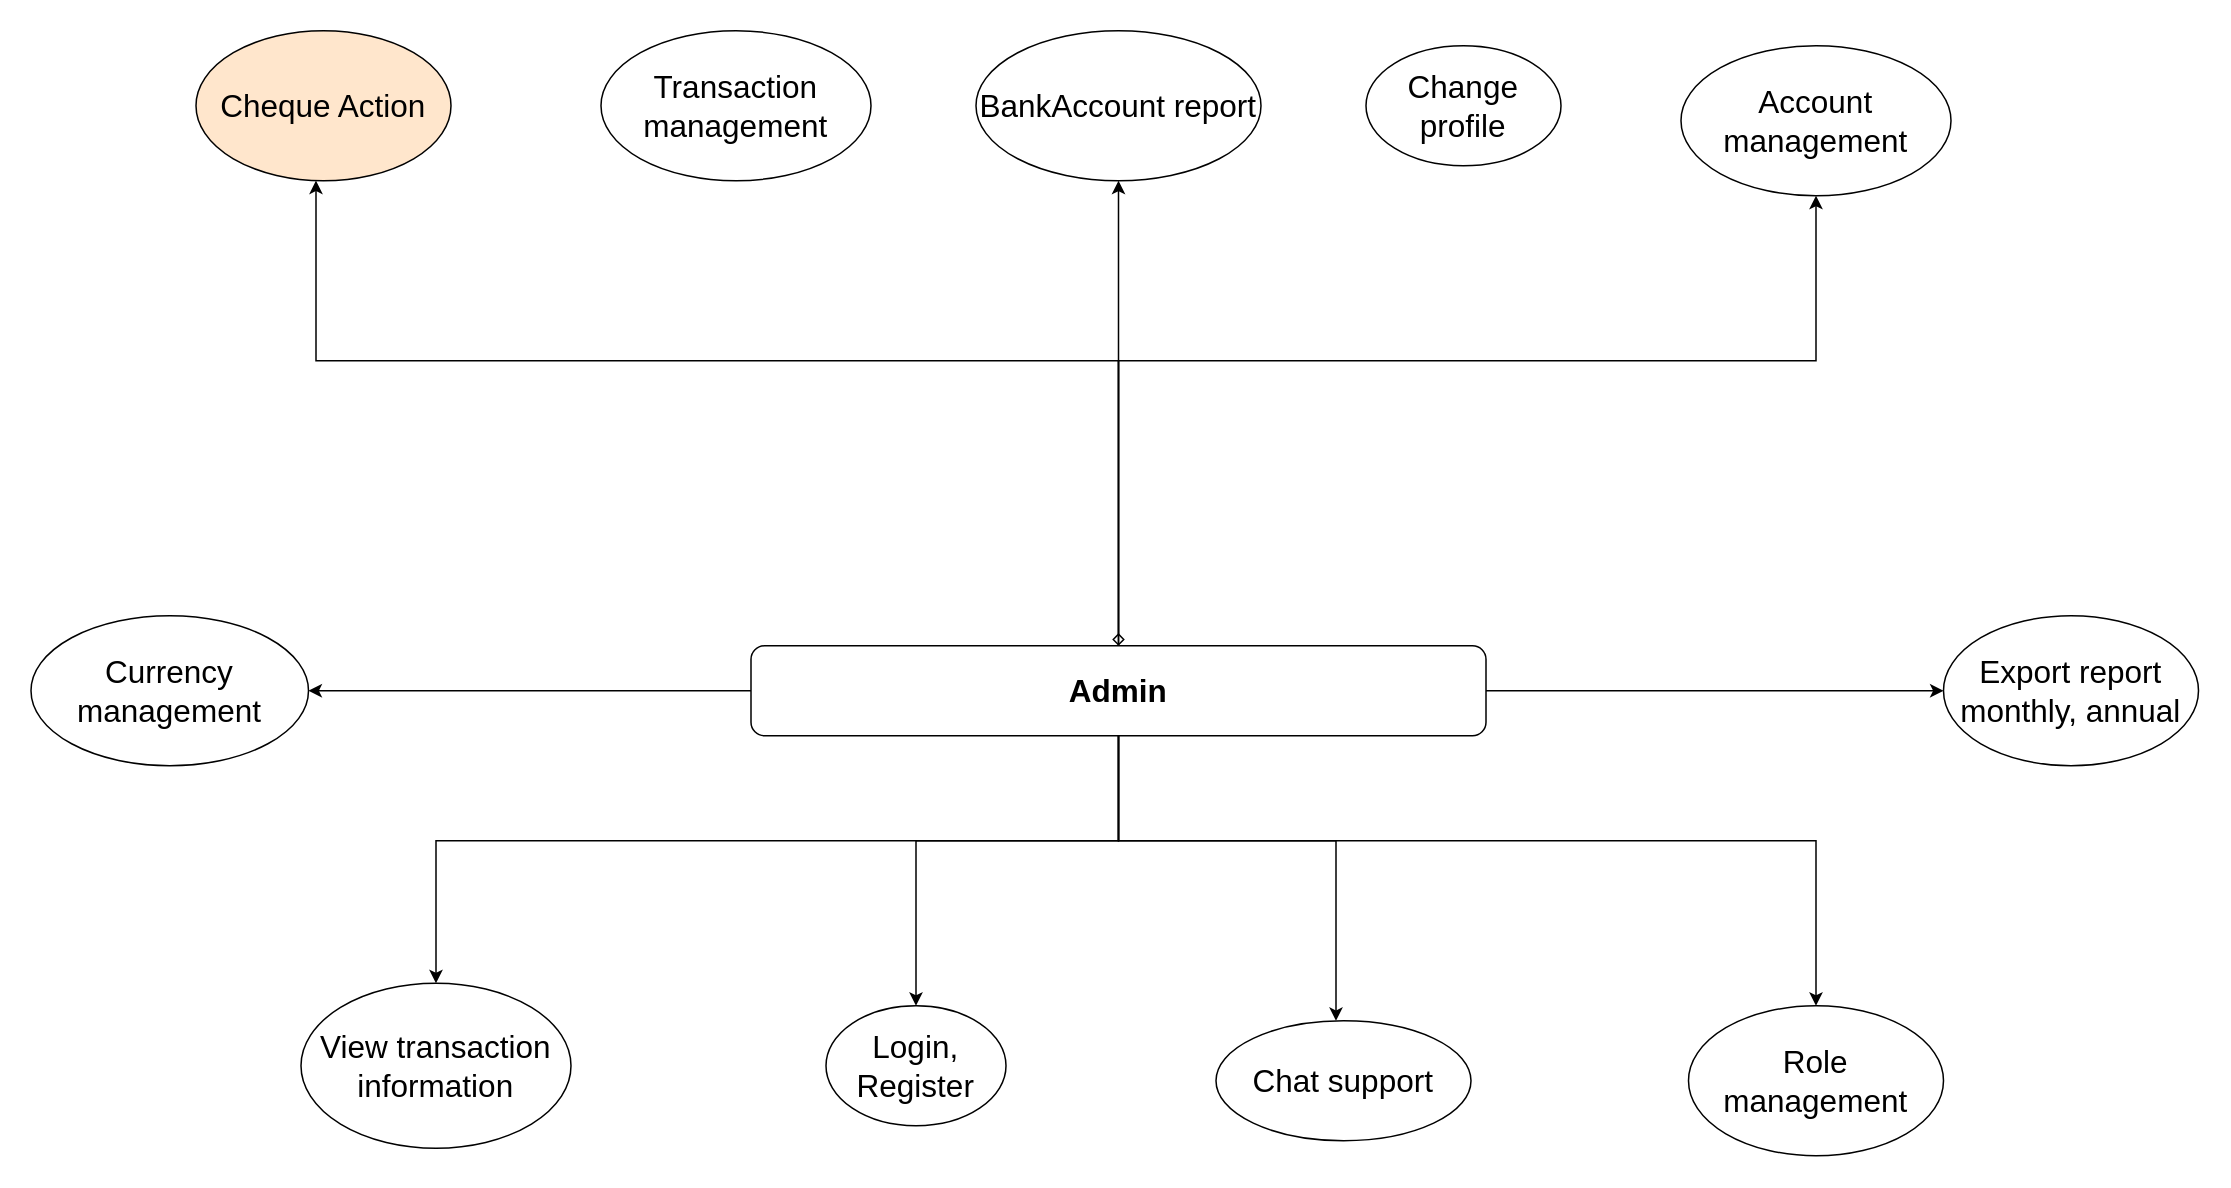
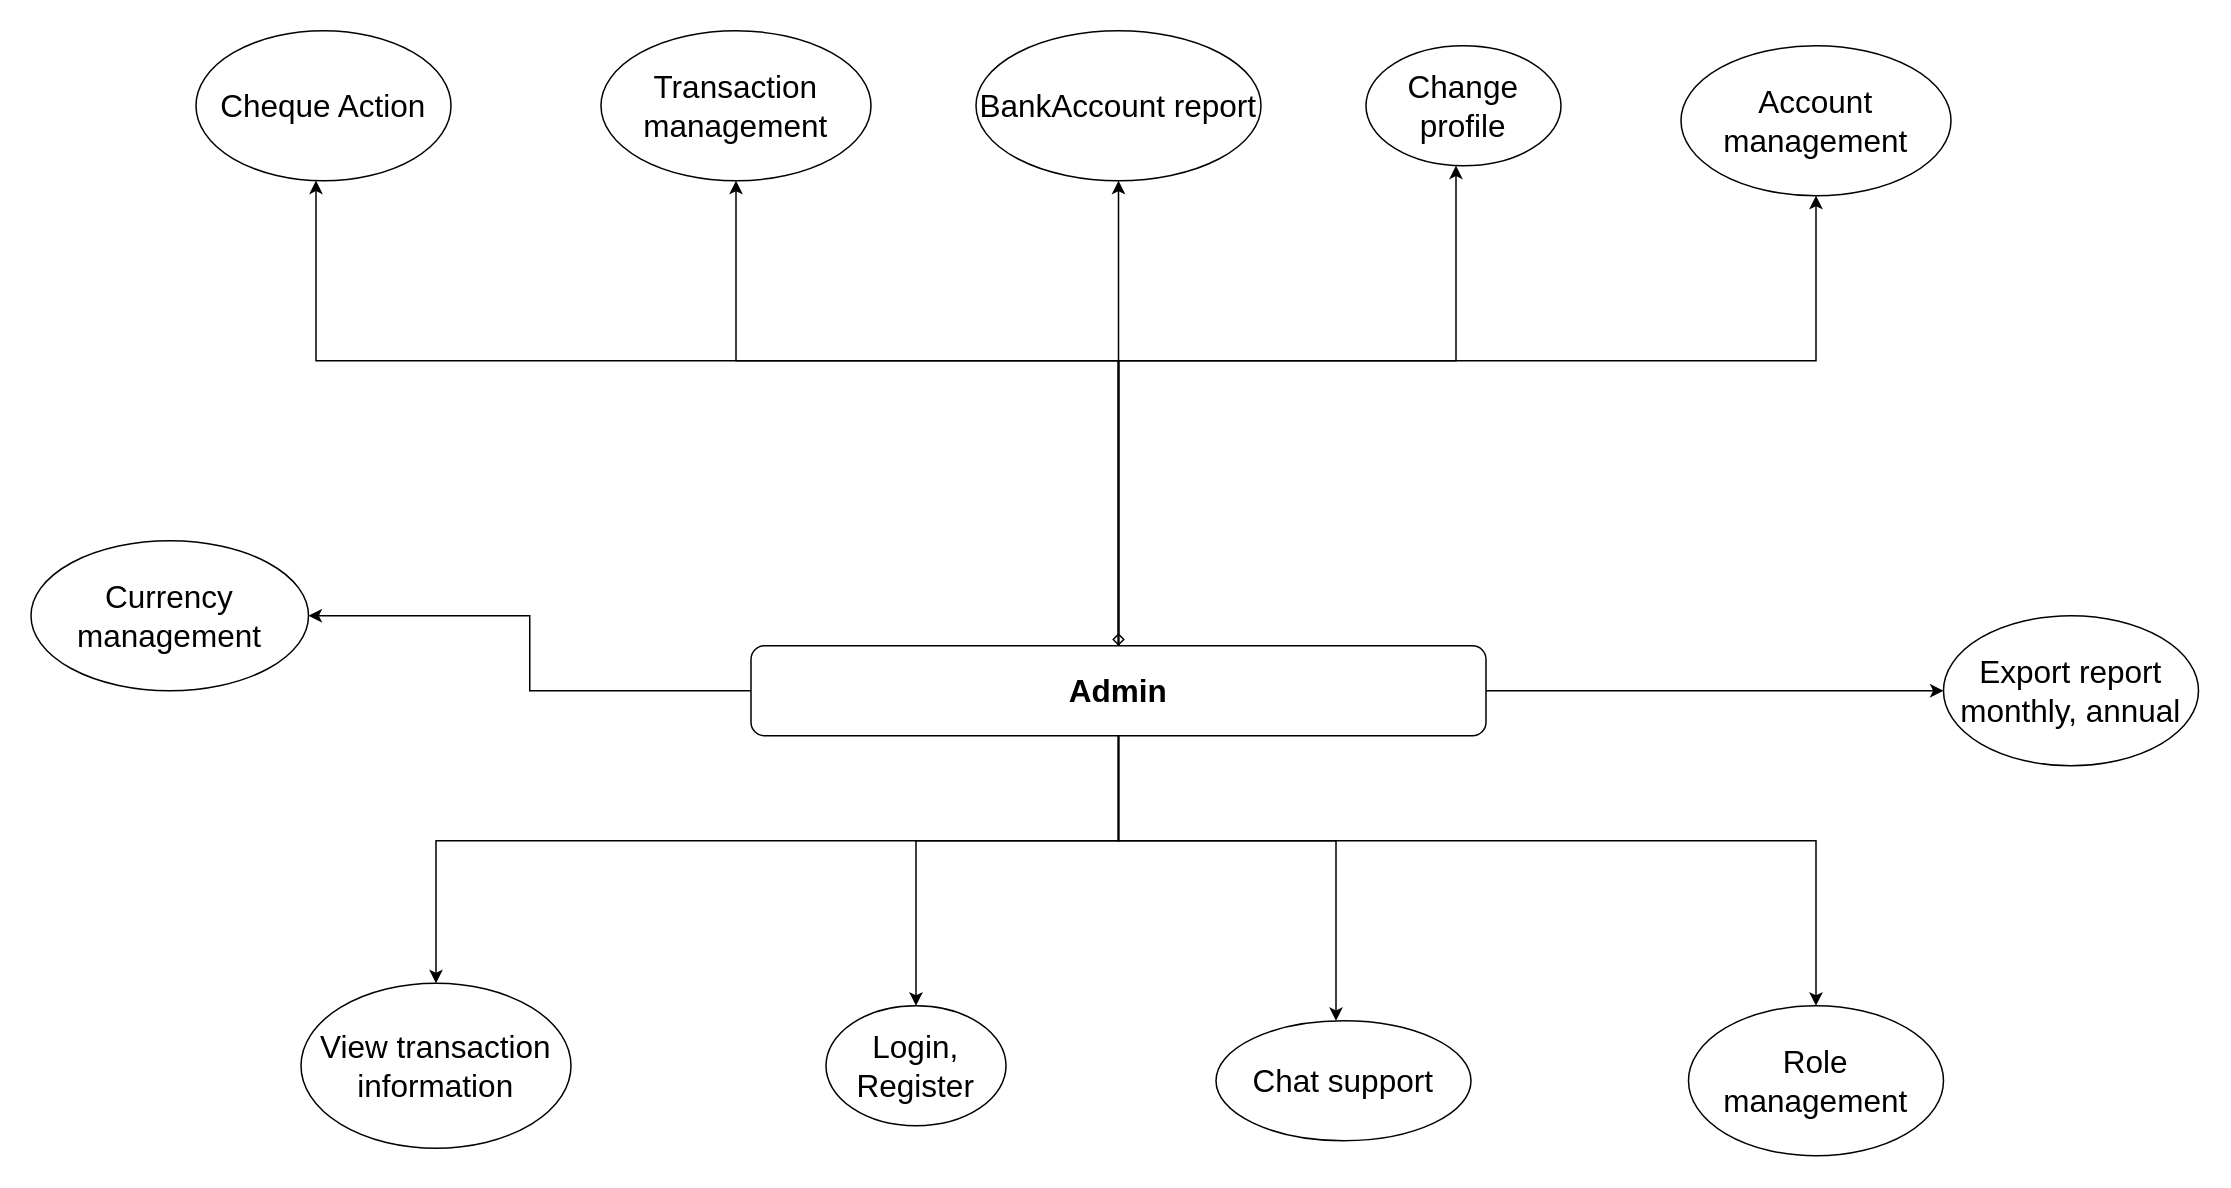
node "Cheque Action": fillcolor #ffe6cc -> #ffffff
edge "Admin" -> "Change profile": added
edge "Admin" -> "Transaction management": added
node "Currency management": moved (170, 691) -> (170, 616)
